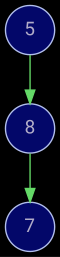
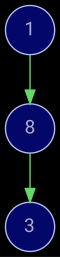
node "5": label "5" -> "1"
node "7": label "7" -> "3"
